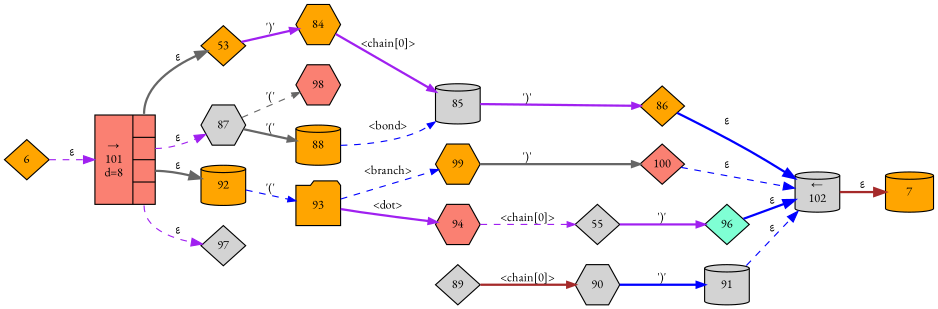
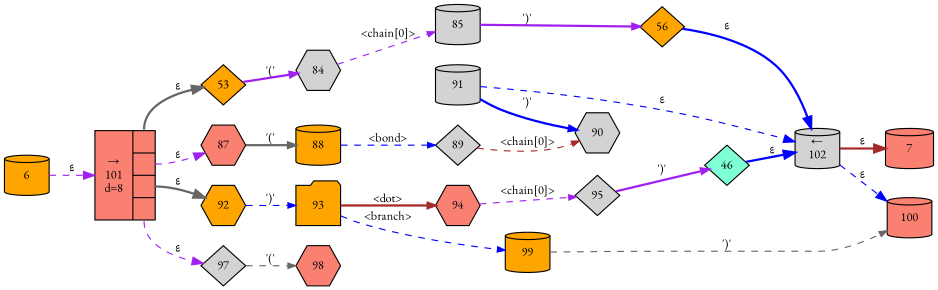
node "84": fillcolor orange -> lightgrey
edge "53" -> "84": label "')'" -> "'('"
edge "84" -> "85": style bold -> dashed
node "86": label "86" -> "56"
edge "87" -> "98": now "97" -> "98"
node "87": fillcolor lightgrey -> salmon
edge "88" -> "85": now "88" -> "89"
node "6": shape diamond -> cylinder
node "99": shape hexagon -> cylinder
edge "99" -> "100": style bold -> dashed
node "100": shape diamond -> cylinder
edge "100" -> "← 102": reversed
node "92": shape cylinder -> hexagon
edge "92" -> "93": label "'('" -> "')'"
node "7": fillcolor orange -> salmon
edge "93" -> "94": color purple -> brown
node "55": label "55" -> "95"
node "96": label "96" -> "46"
edge "89" -> "90": style bold -> dashed
edge "90" -> "91": reversed
